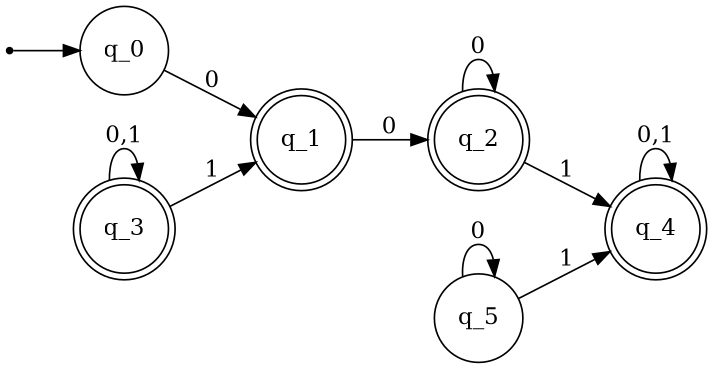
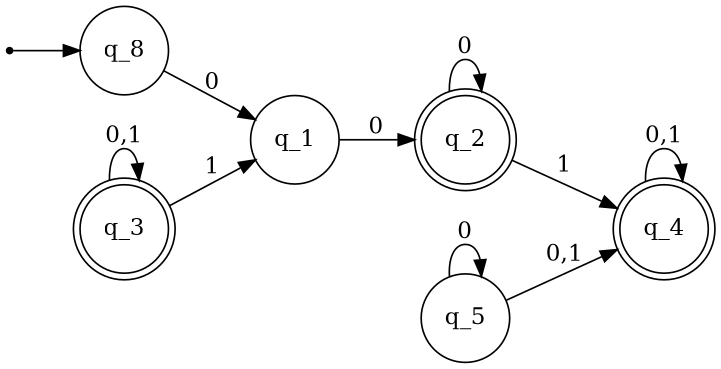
node "q_0": label "q_0" -> "q_8"
node "q_1": shape doublecircle -> circle
edge "q_5" -> "q_4": label "1" -> "0,1"
